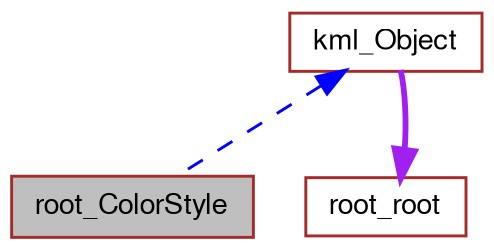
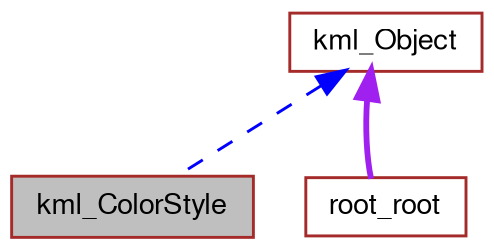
edge "kml_Object" -> "root_root": reversed
node "root_ColorStyle": label "root_ColorStyle" -> "kml_ColorStyle"
